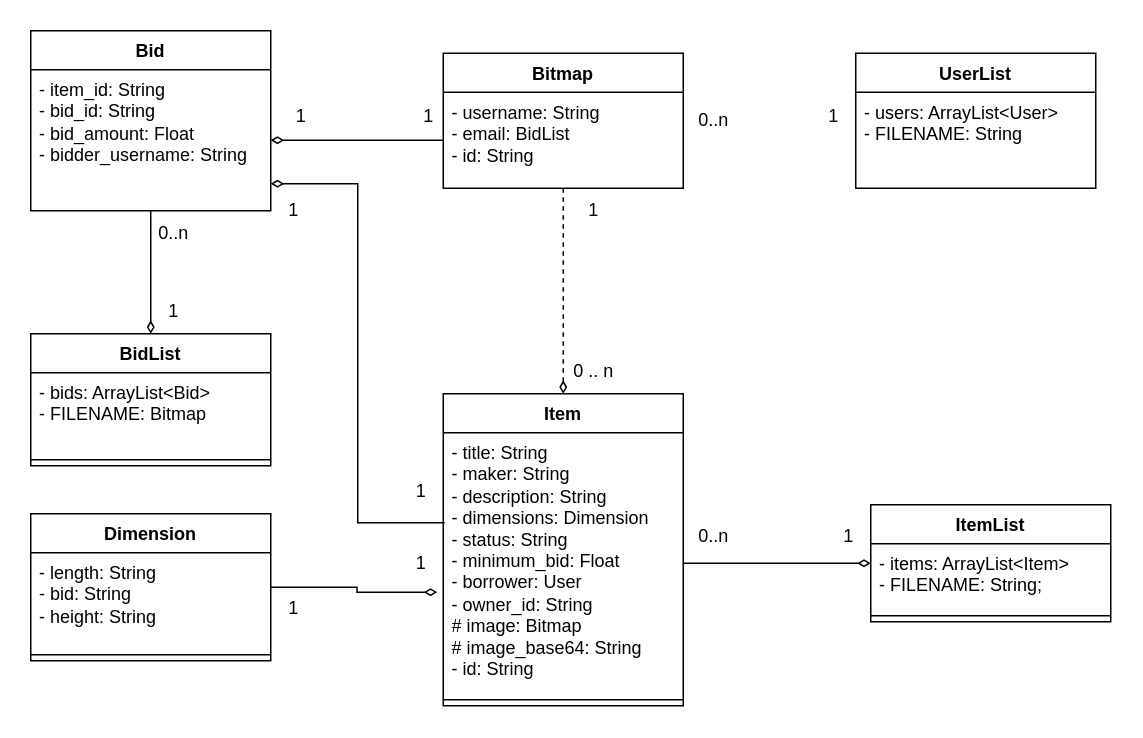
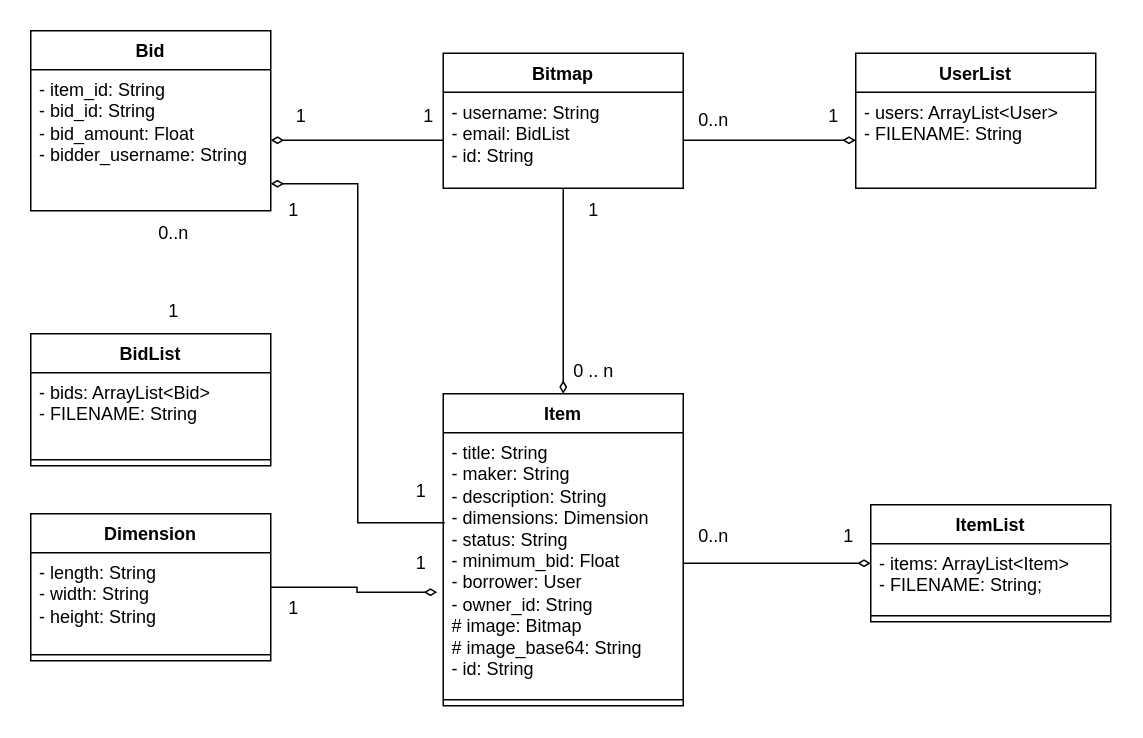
edge "- username: String - email: BidList - id: String" -> "- users: ArrayList<User> - FILENAME: String": added
edge "Bid" -> "BidList": removed
edge "Bitmap" -> "Item": style dashed -> solid
node "- bids: ArrayList<Bid> - FILENAME: Bitmap": label "- bids: ArrayList<Bid> - FILENAME: Bitmap" -> "- bids: ArrayList<Bid> - FILENAME: String"
node "- length: String - bid: String - height: String": label "- length: String - bid: String - height: String" -> "- length: String - width: String - height: String"
